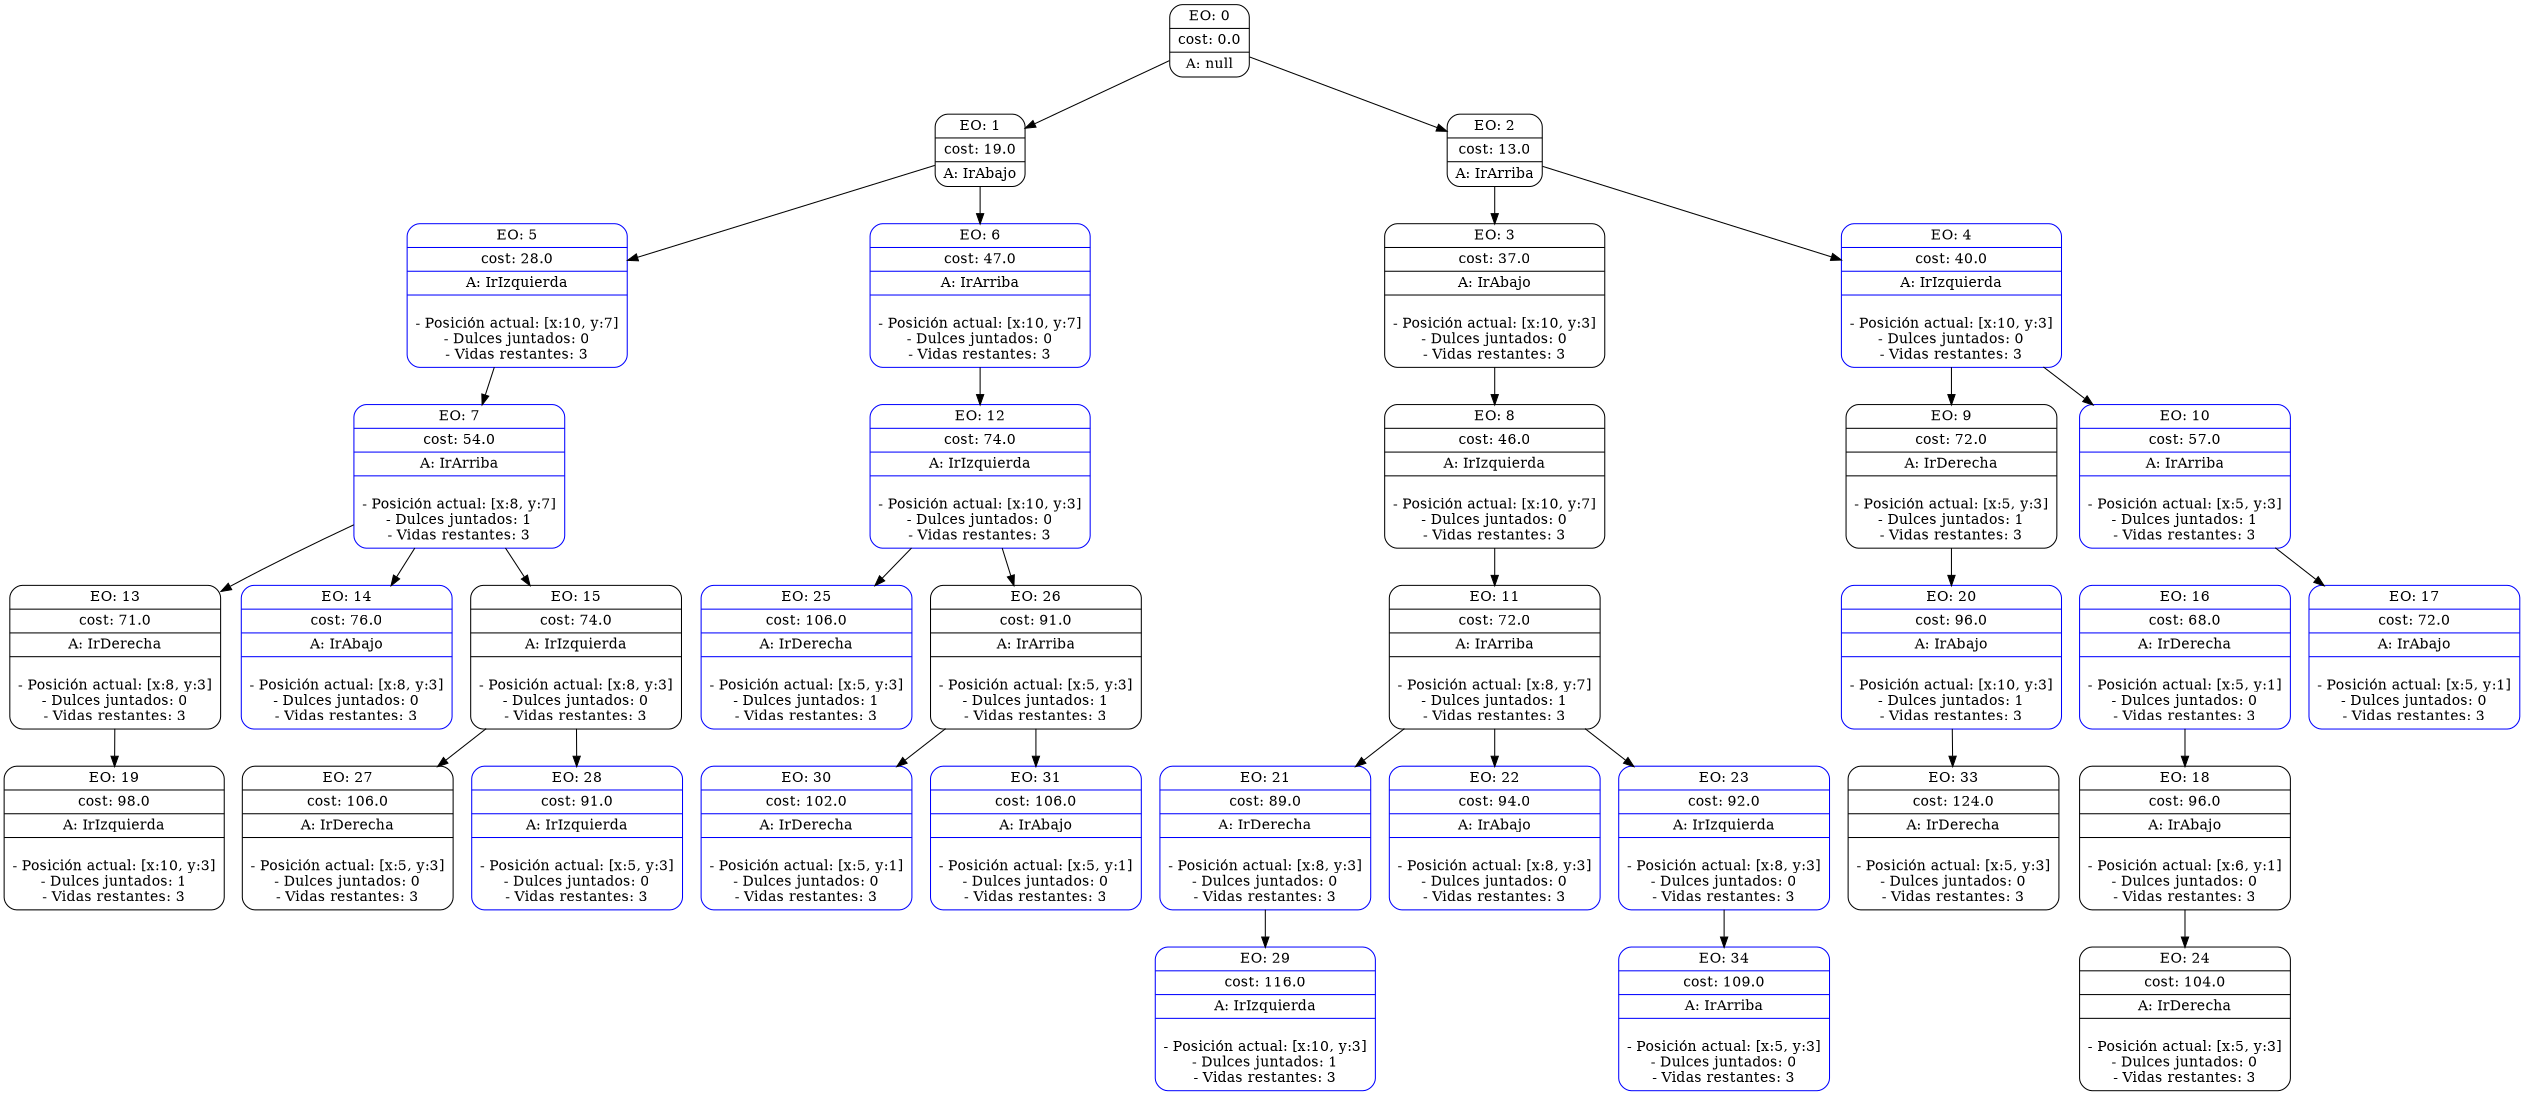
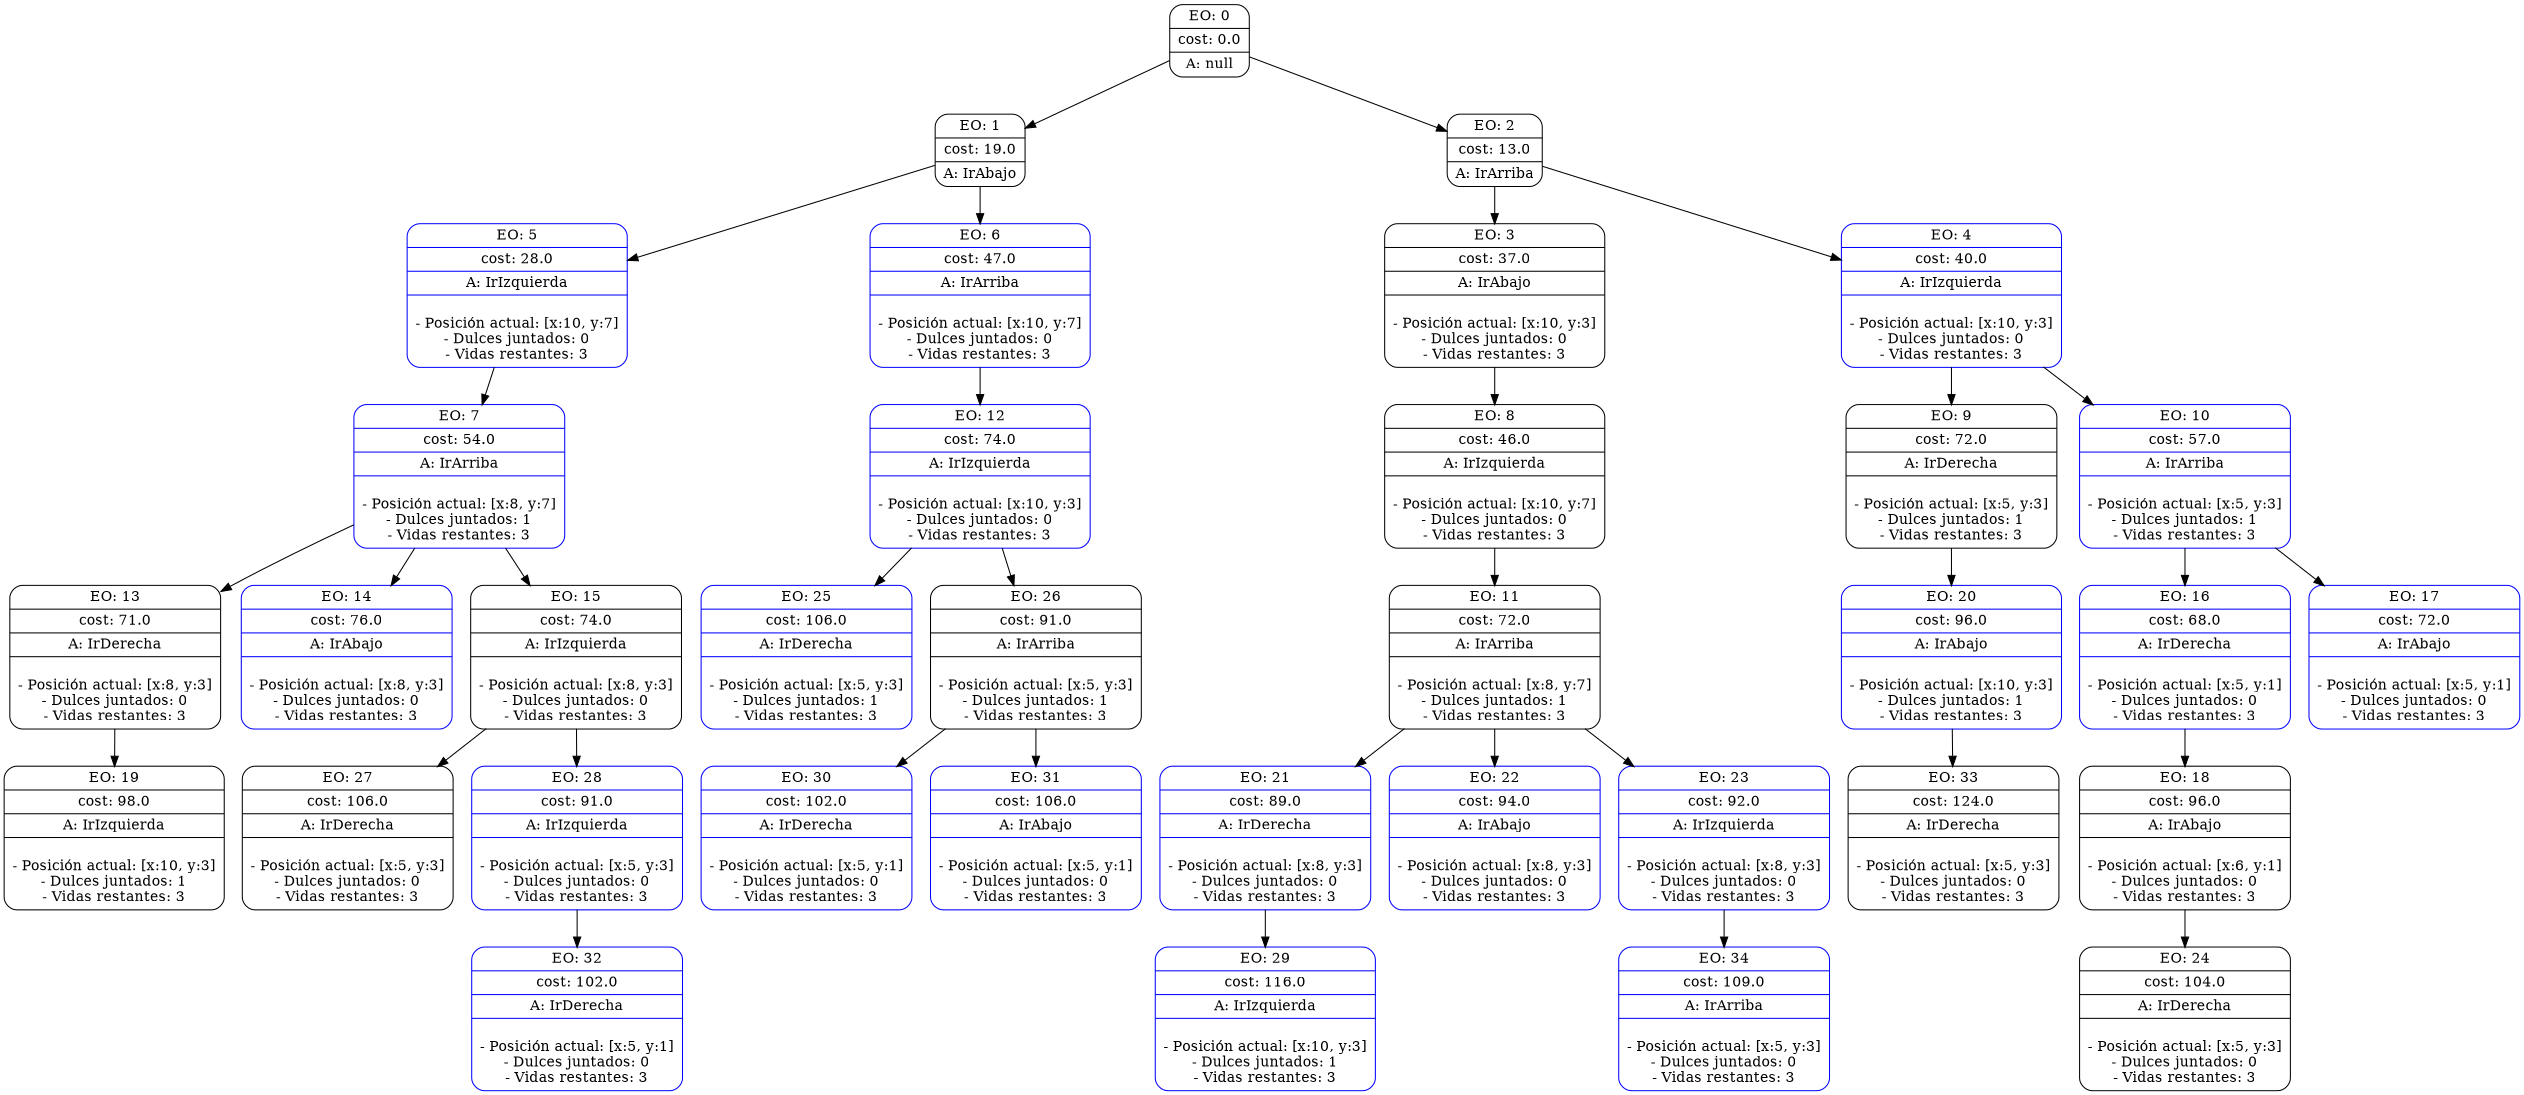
edge "EO: 10" -> "EO: 16": added
node "EO: 32": added
